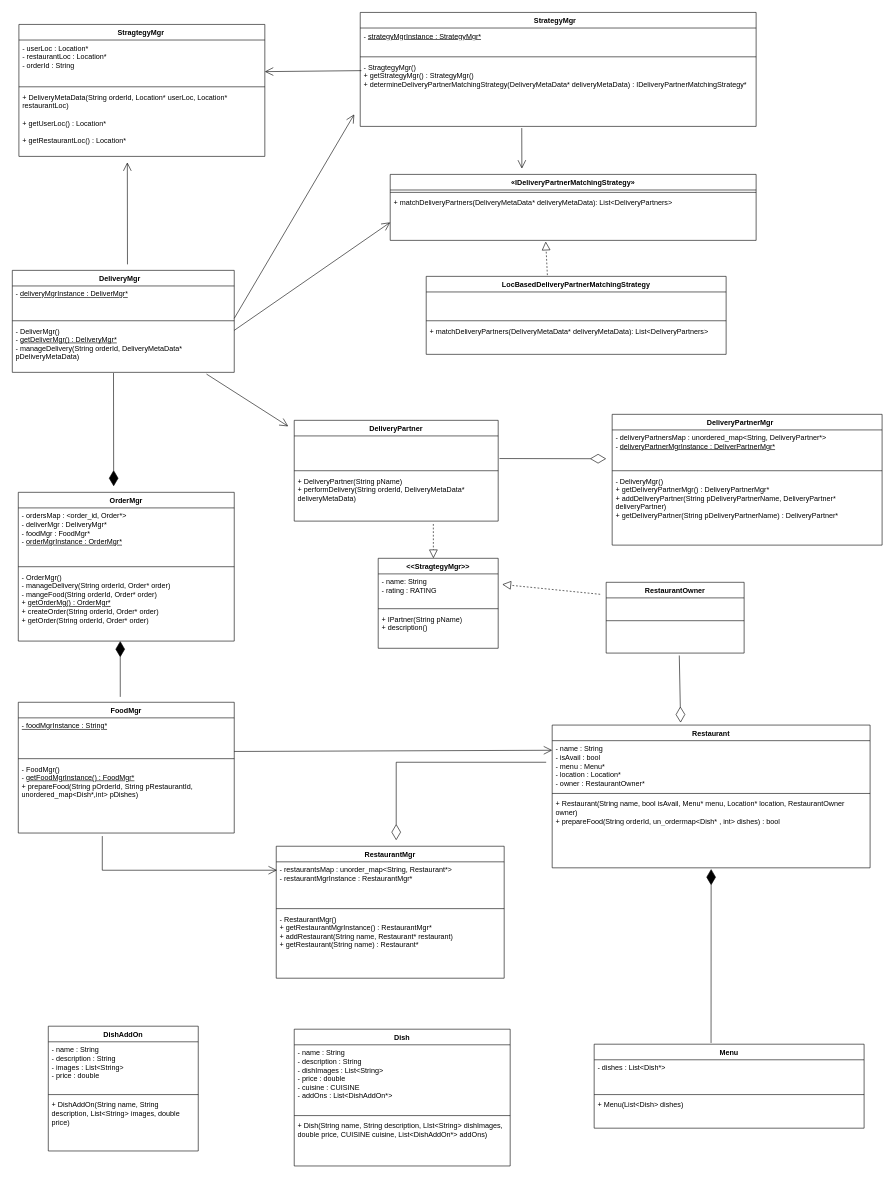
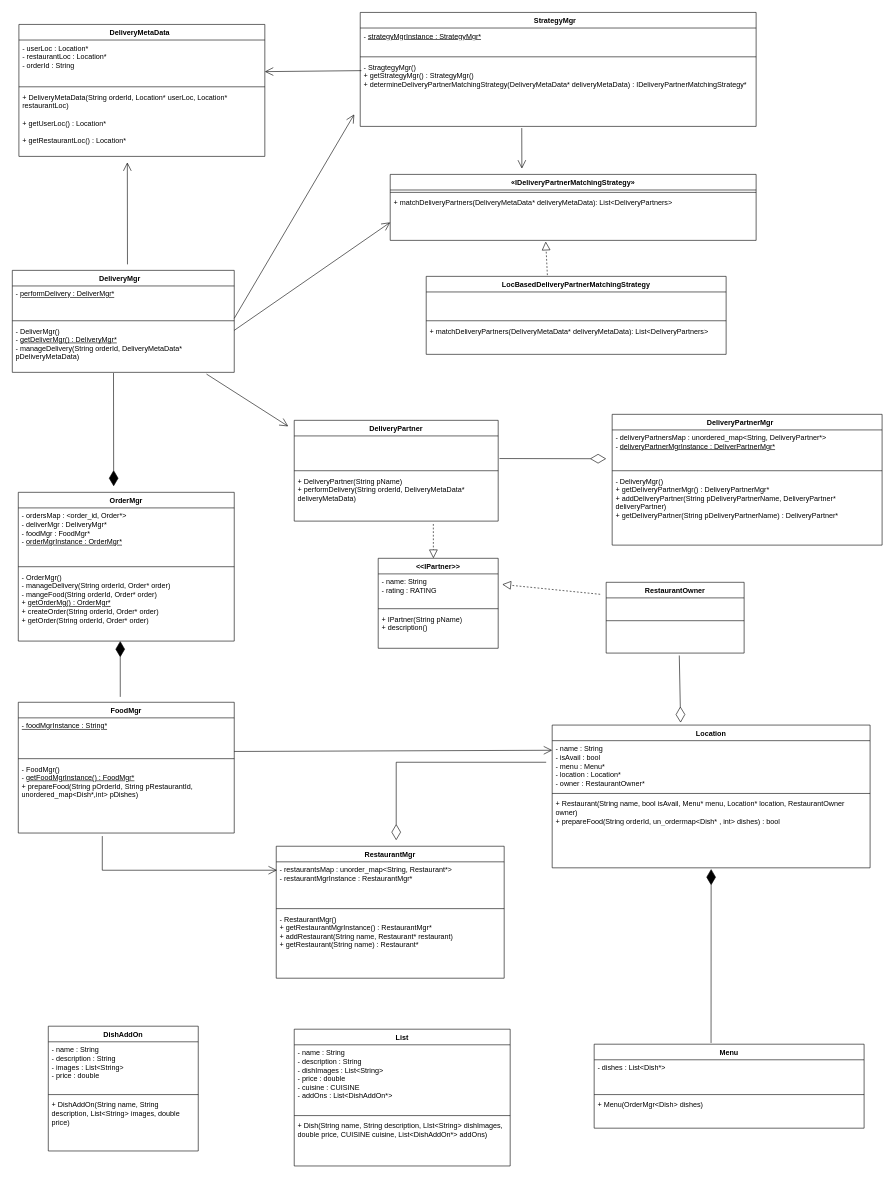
node "StragtegyMgr": label "StragtegyMgr" -> "DeliveryMetaData"
node "- deliveryMgrInstance : DeliverMgr*": label "- deliveryMgrInstance : DeliverMgr*" -> "- performDelivery : DeliverMgr*"
node "<<StragtegyMgr>>": label "<<StragtegyMgr>>" -> "<<IPartner>>"
node "Restaurant": label "Restaurant" -> "Location"
node "Dish": label "Dish" -> "List"
node "+ Menu(List<Dish> dishes)": label "+ Menu(List<Dish> dishes)" -> "+ Menu(OrderMgr<Dish> dishes)"
